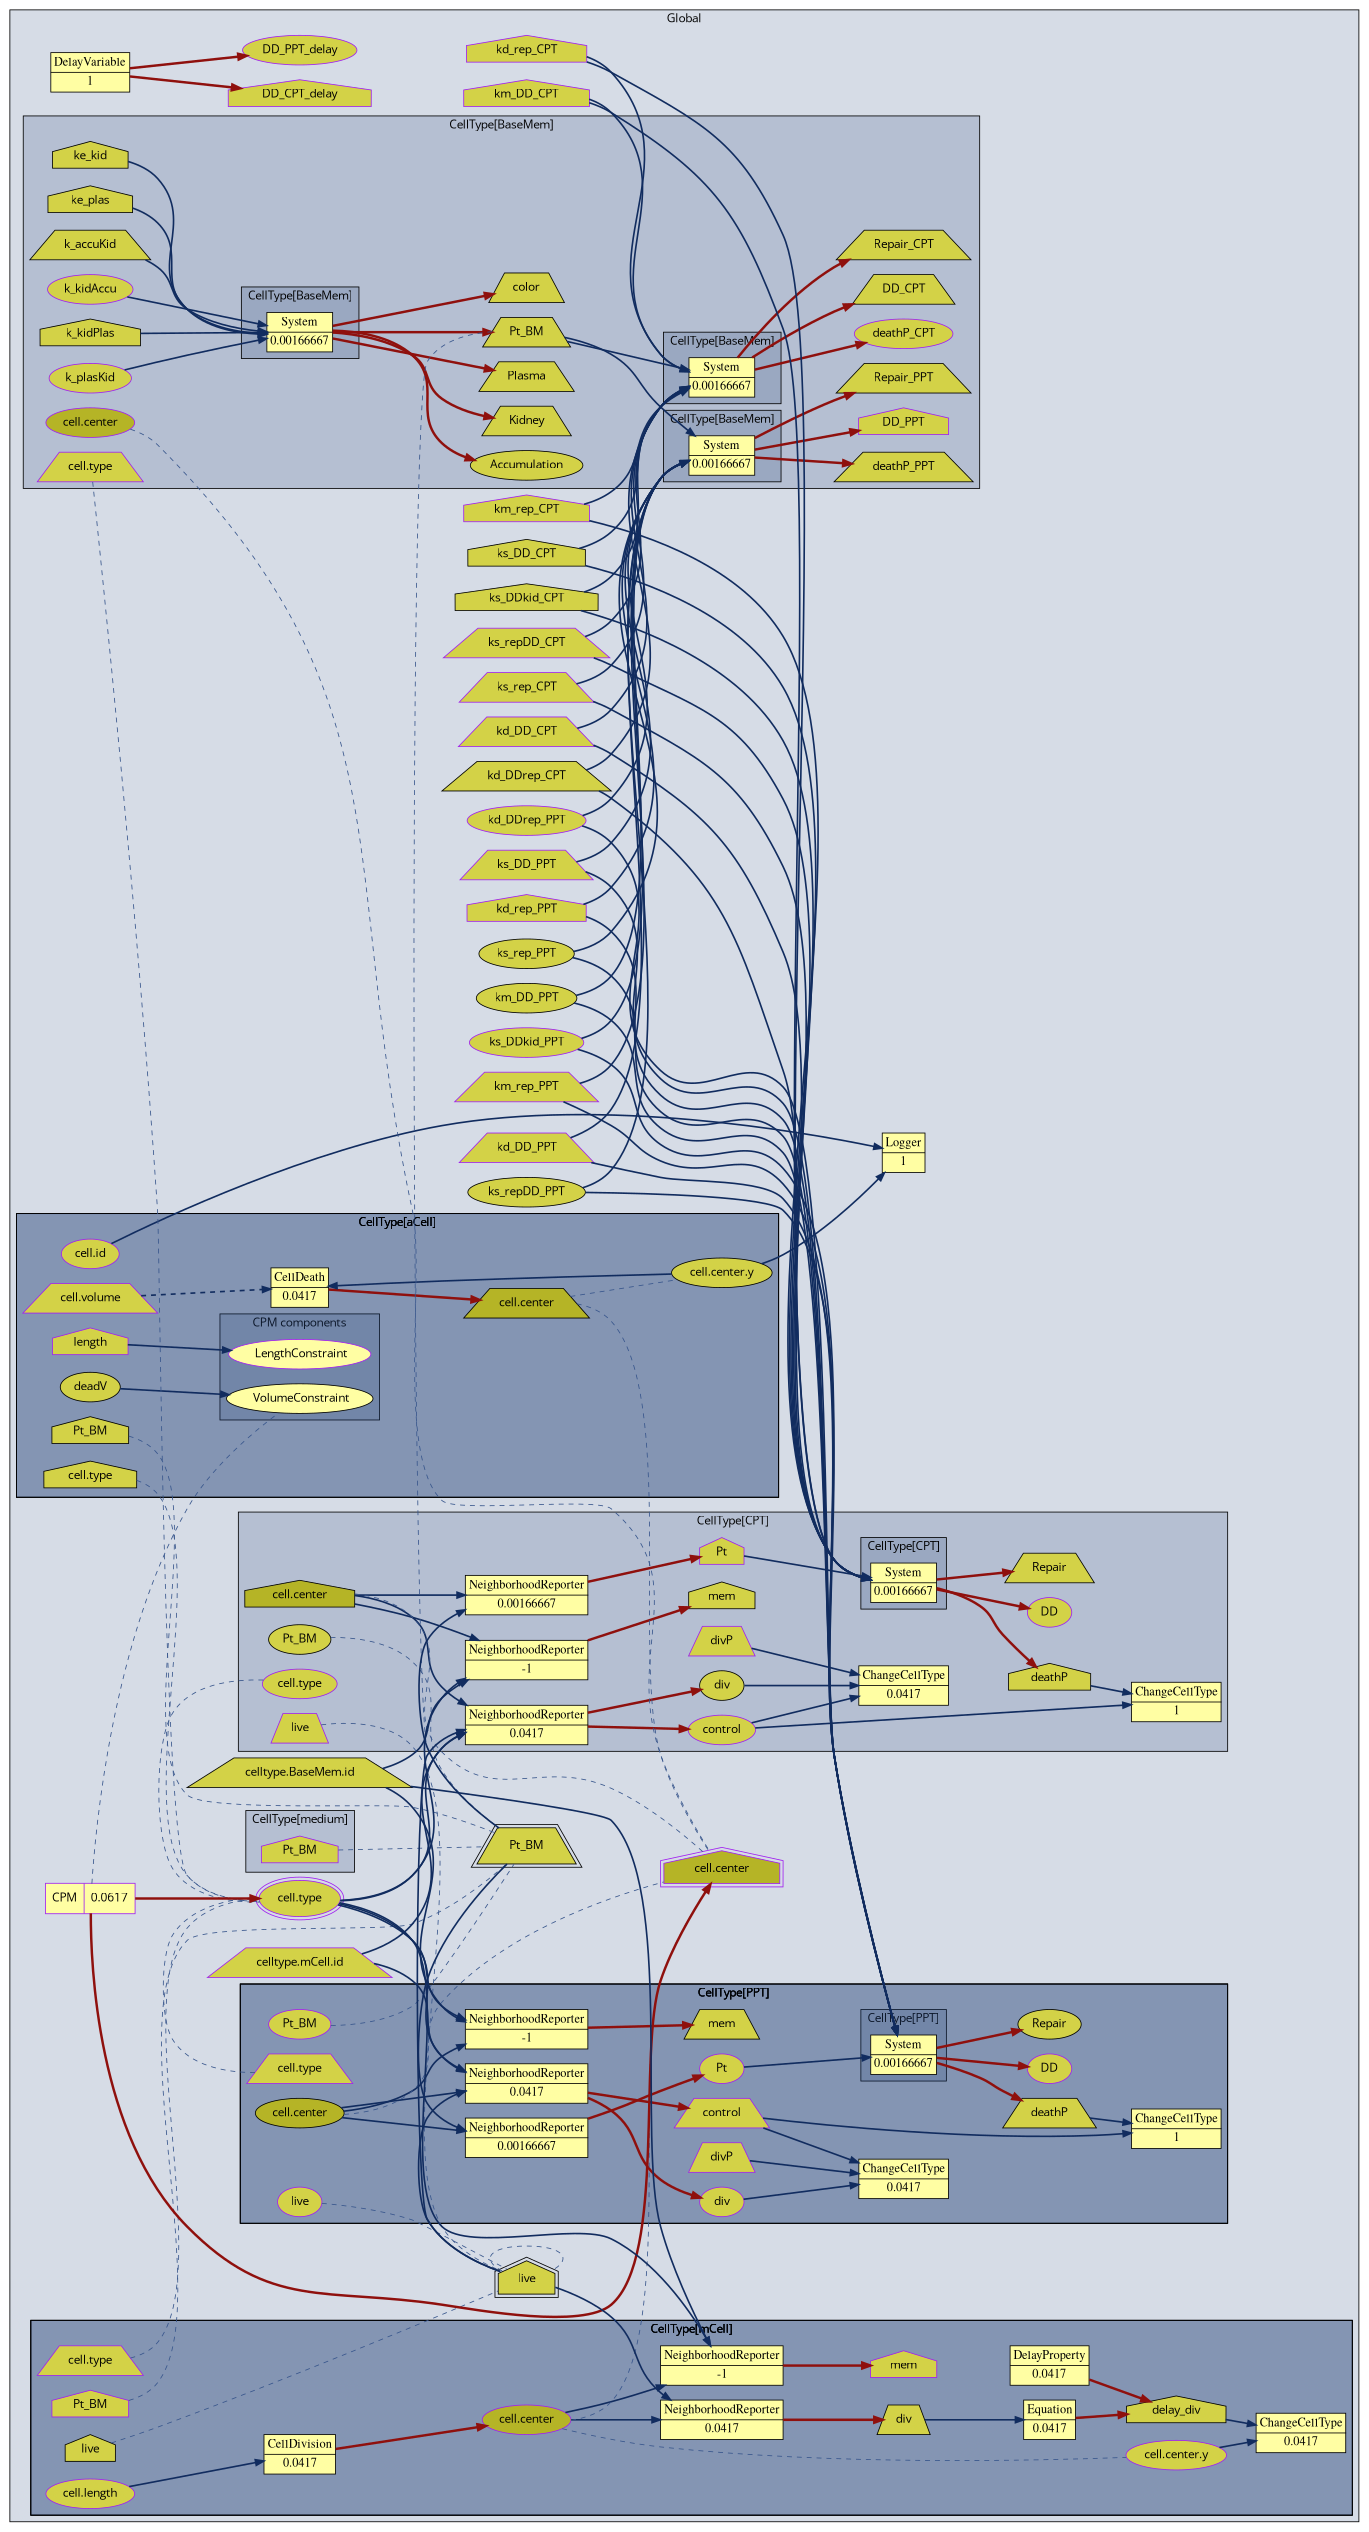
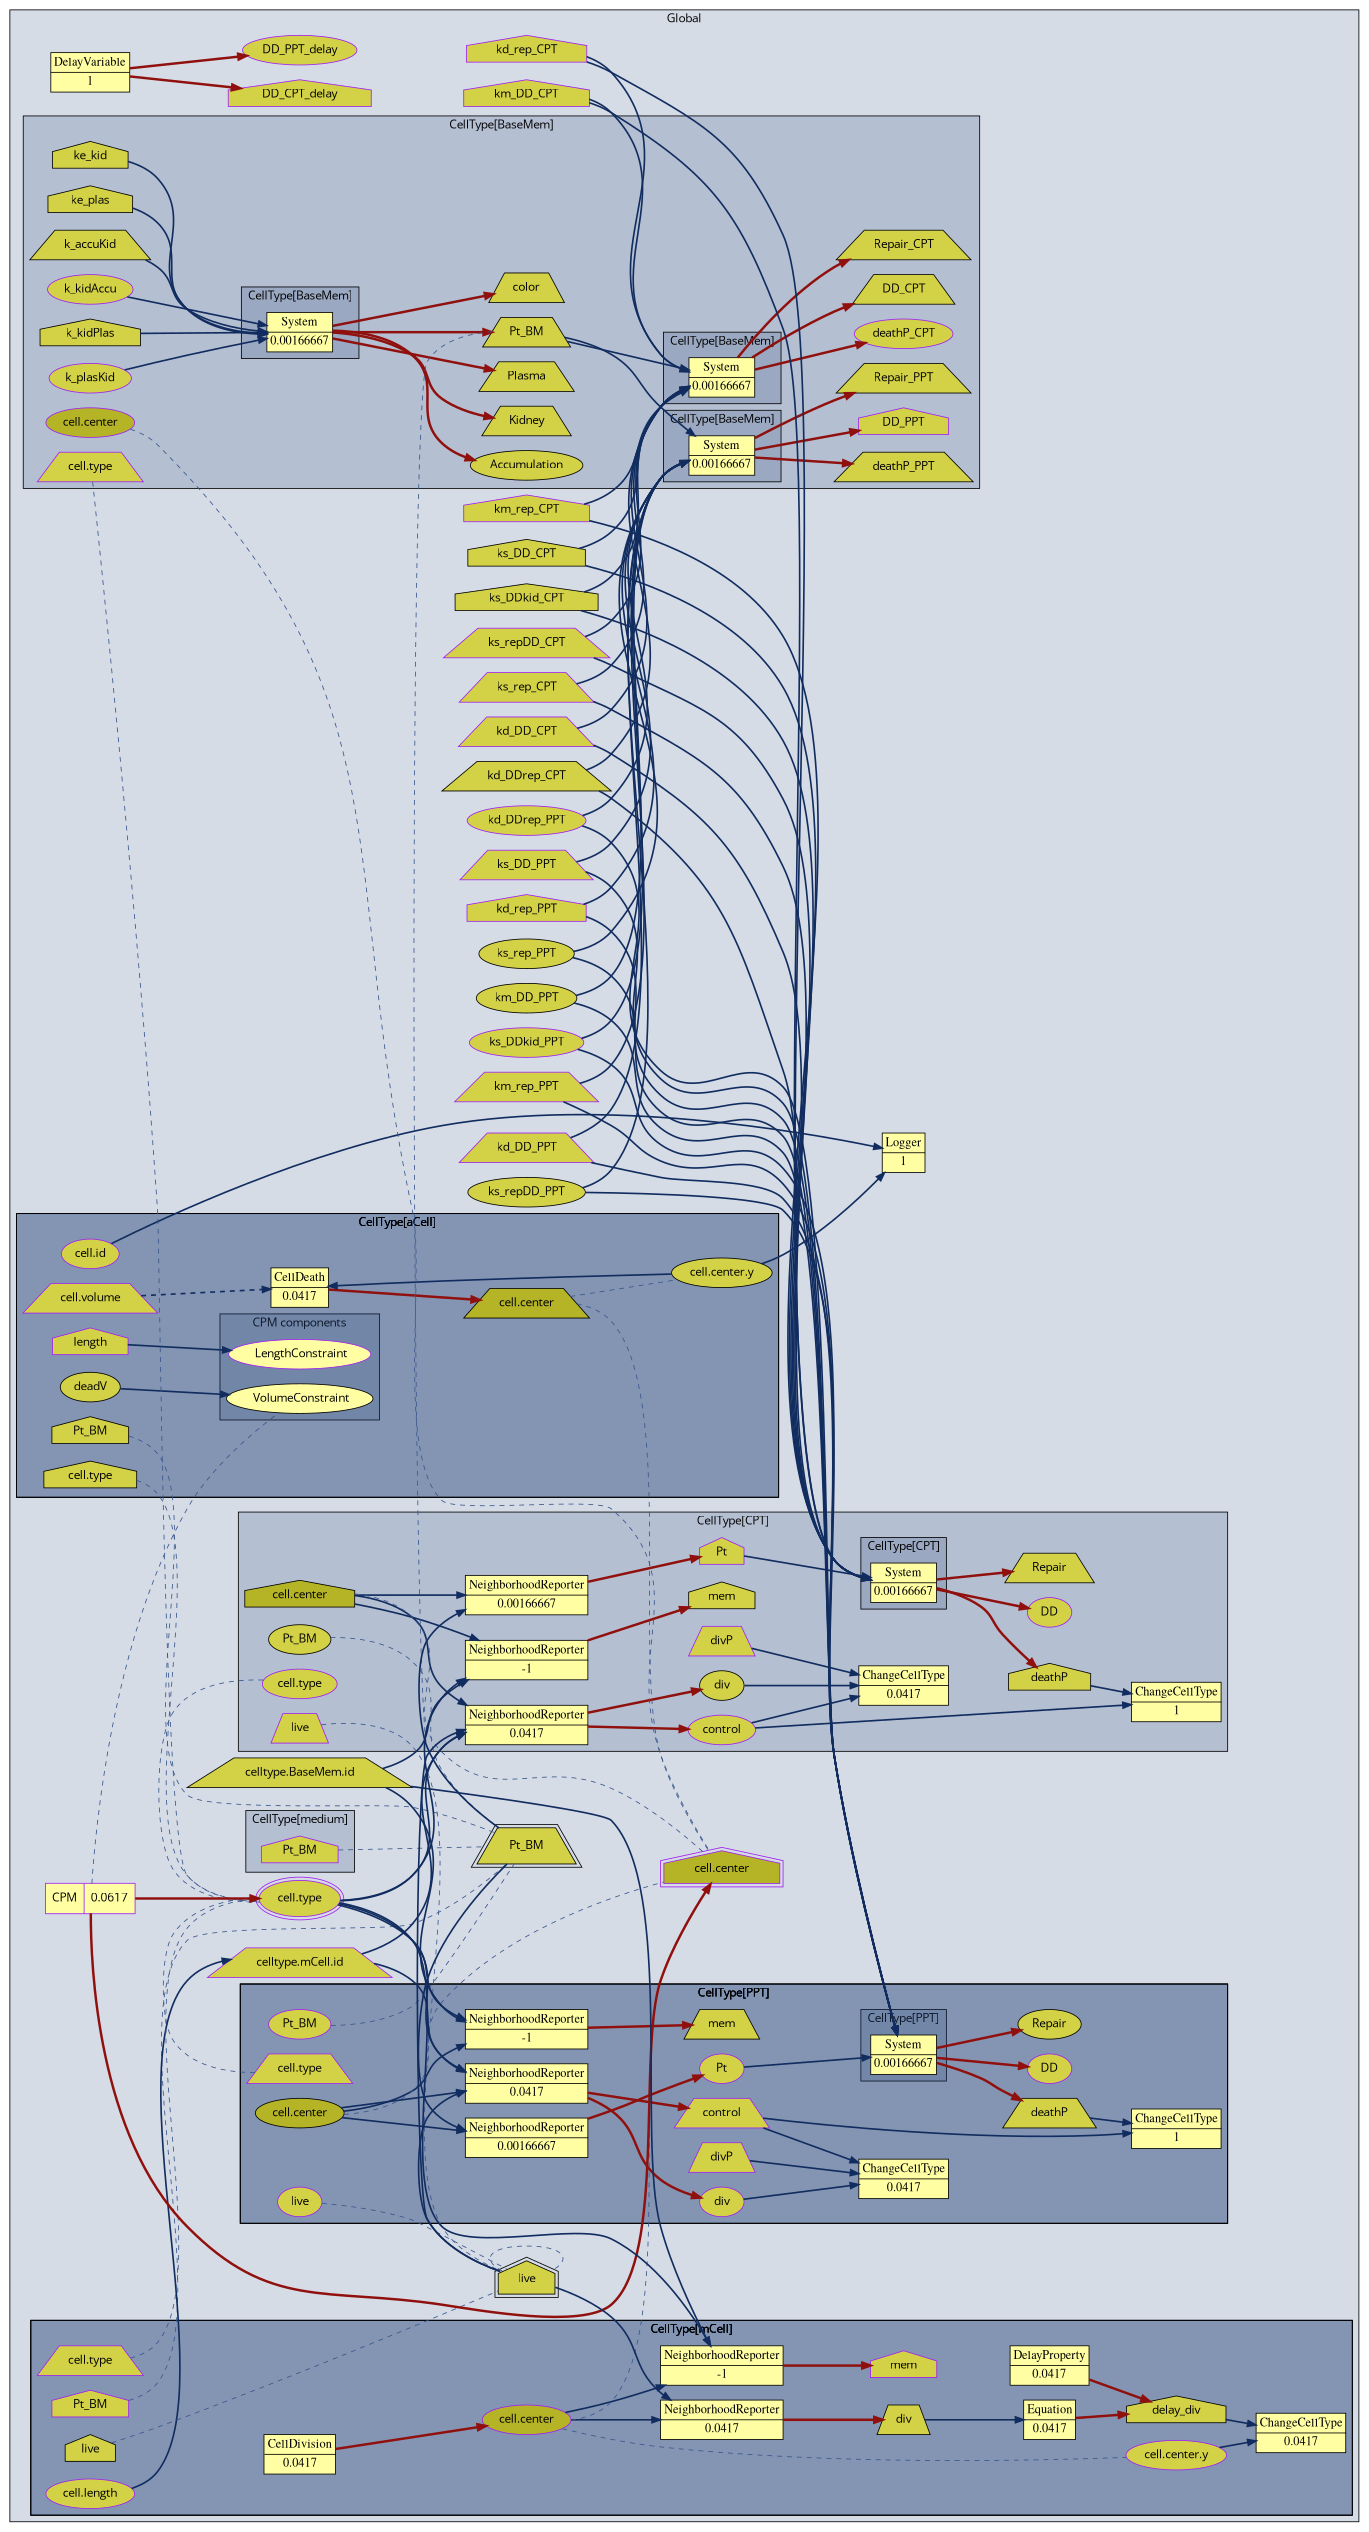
edge "cell.length" -> "CellDivision": now "cell.length" -> "celltype.mCell.id"
